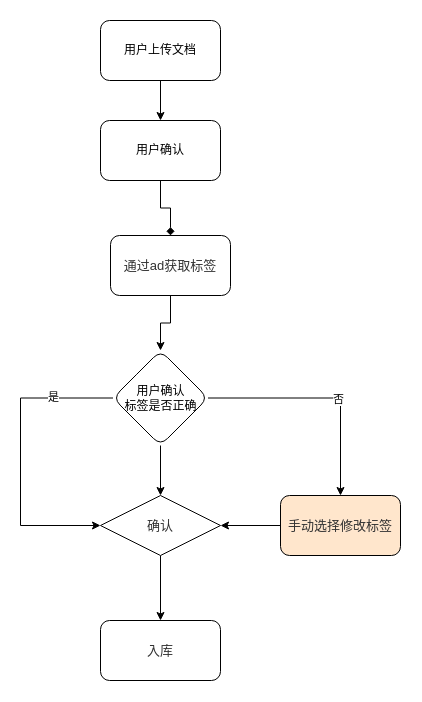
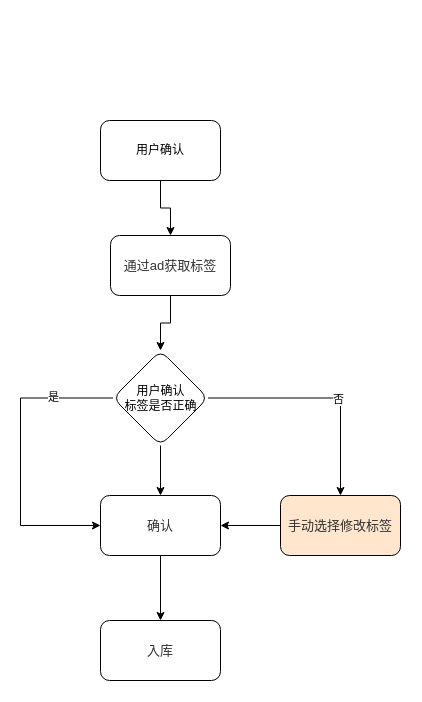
node "用户上传文档": removed
edge "用户上传文档" -> "用户确认": removed
edge "用户确认" -> "通过ad获取标签": arrowhead diamond -> classic
node "确认": shape diamond -> rounded rectangle
